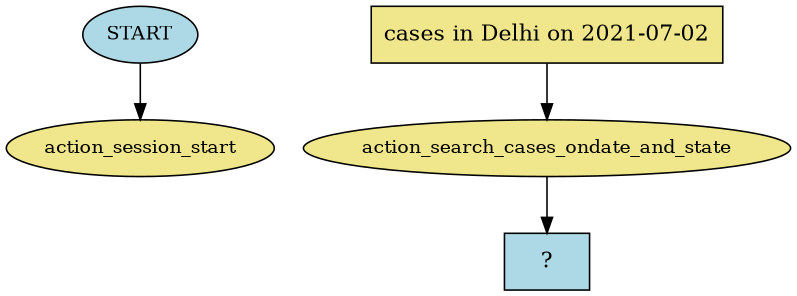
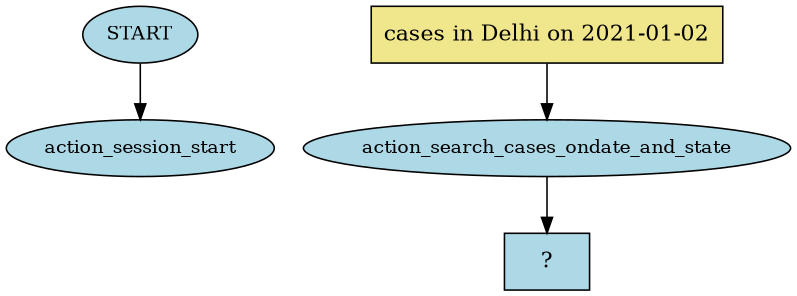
node "cases in Delhi on 2021-07-02": label "cases in Delhi on 2021-07-02" -> "cases in Delhi on 2021-01-02"
node "action_session_start": fillcolor khaki -> lightblue
node "action_search_cases_ondate_and_state": fillcolor khaki -> lightblue
